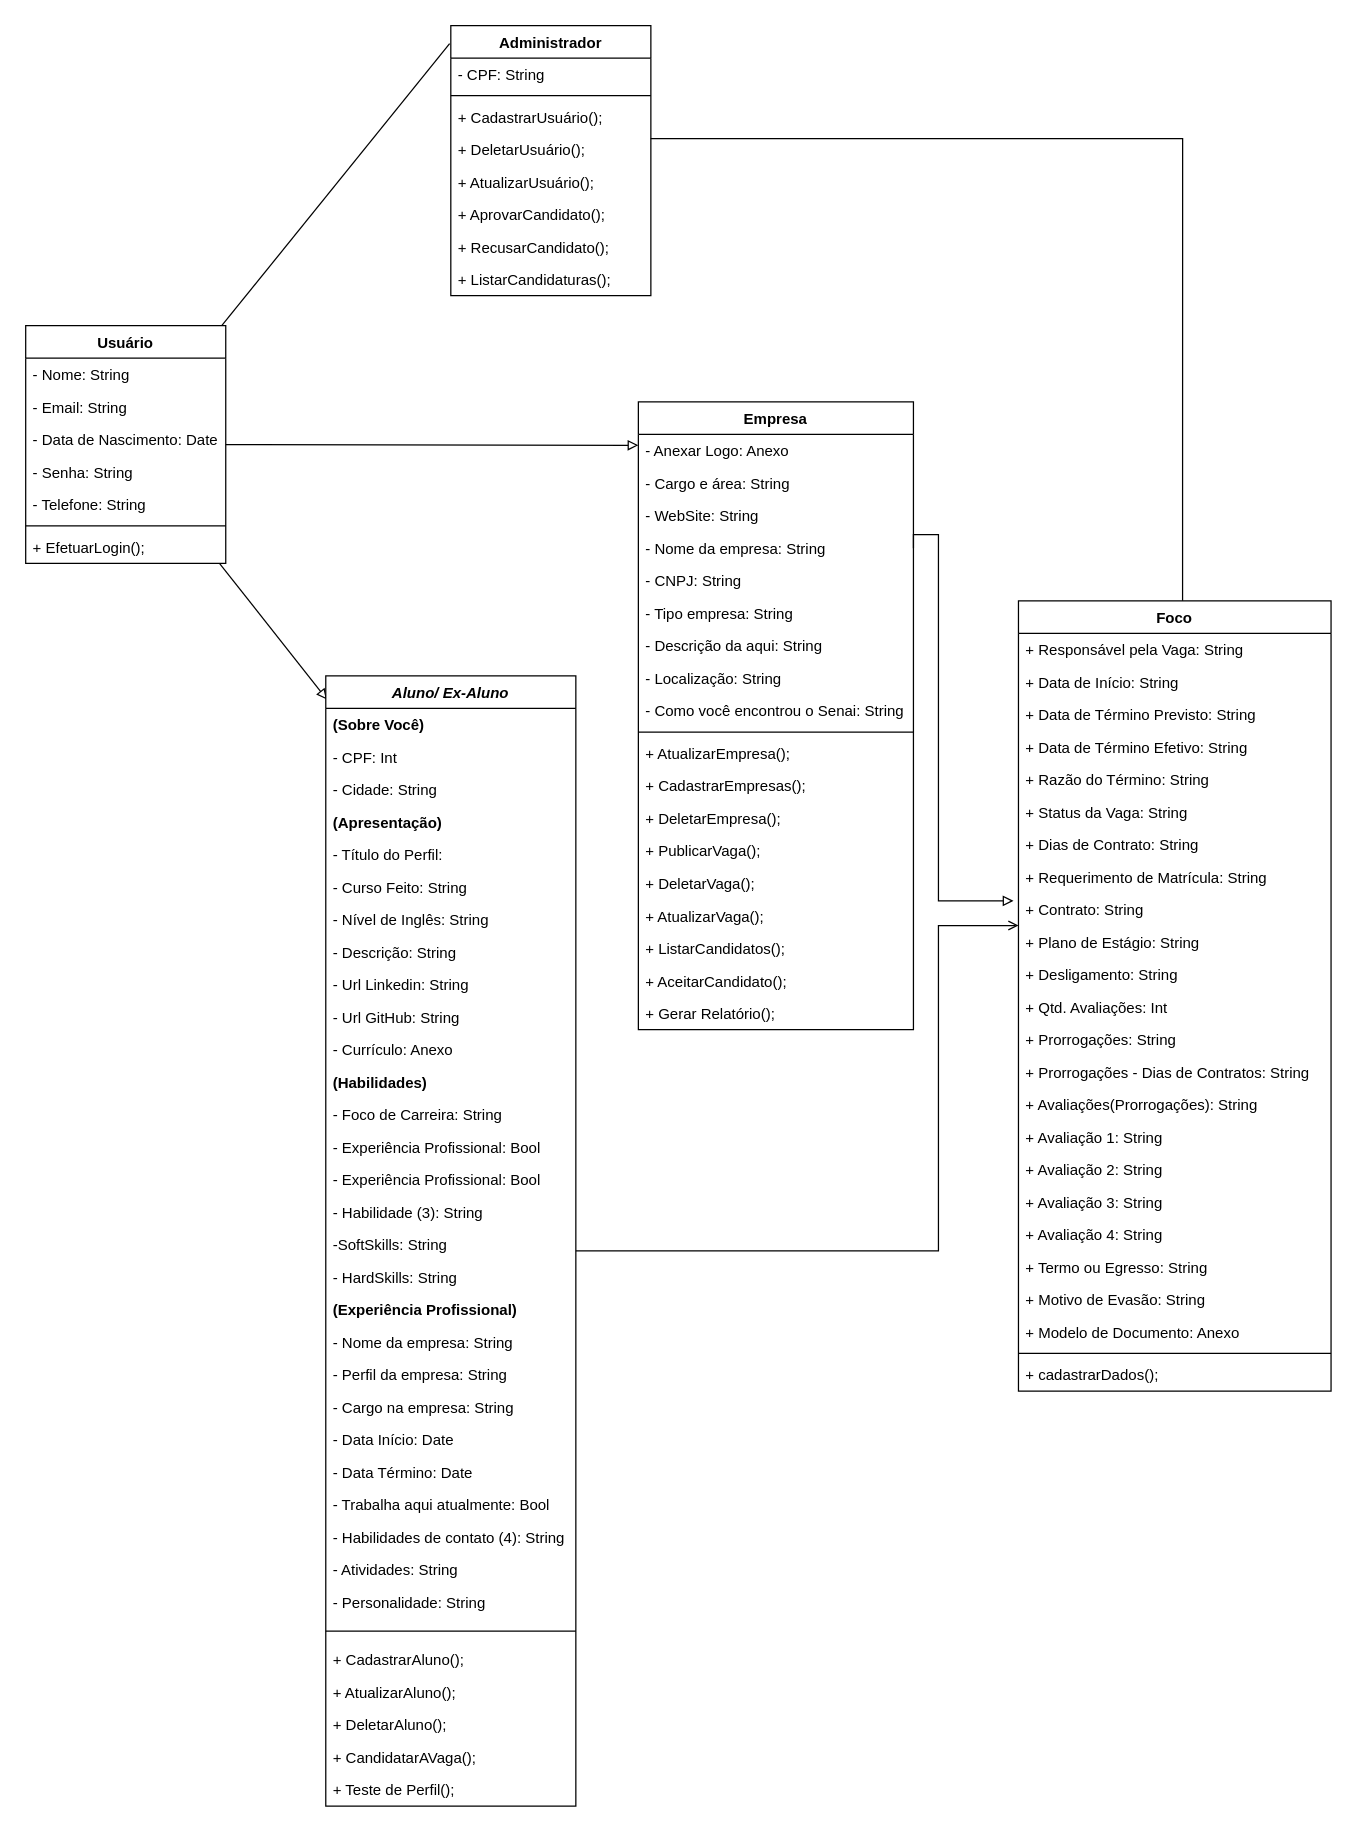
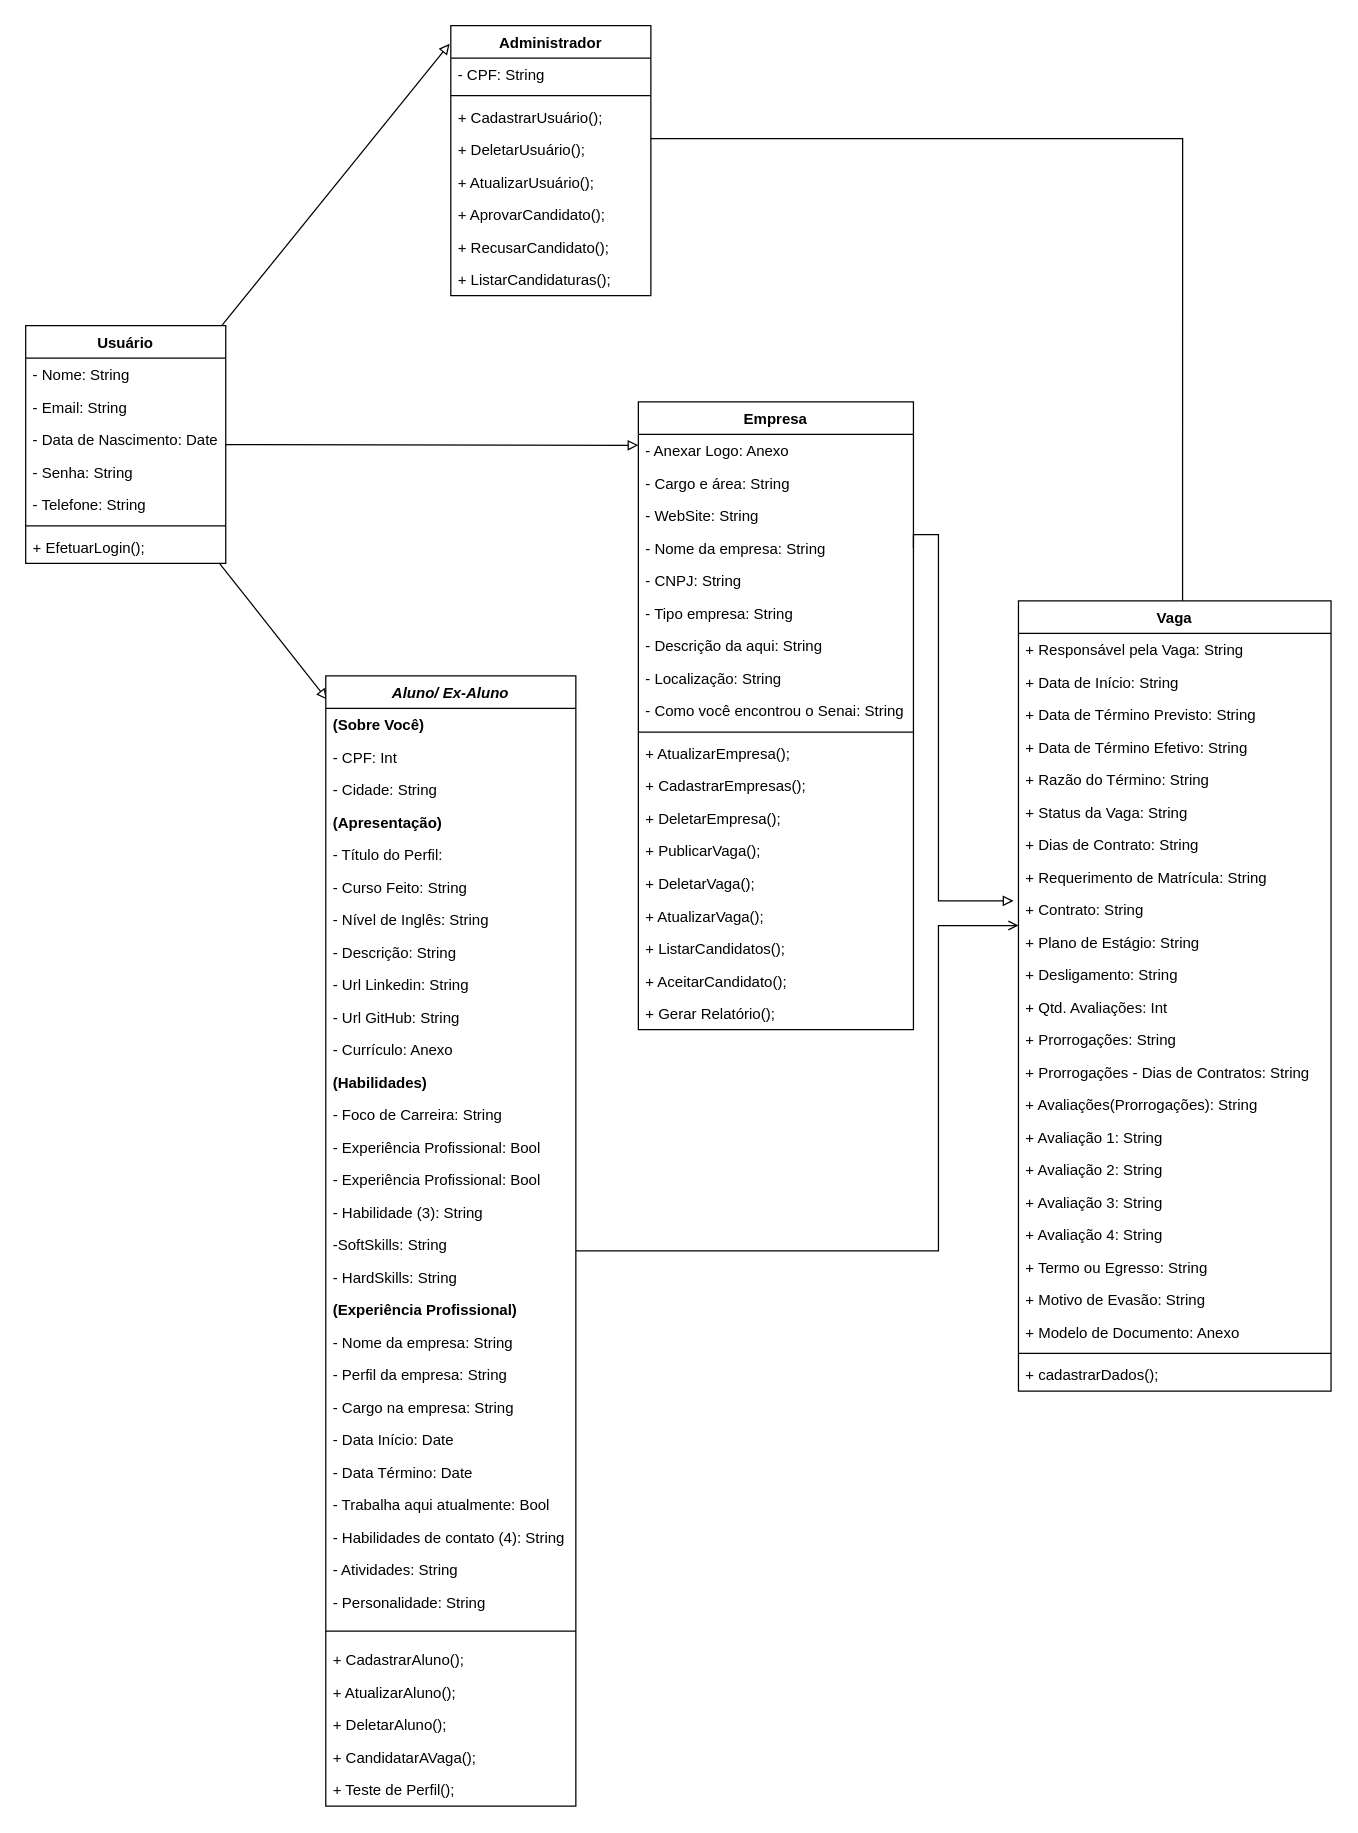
edge "Administrador" -- "Usuário": arrowhead none -> block
node "Foco": label "Foco" -> "Vaga"
